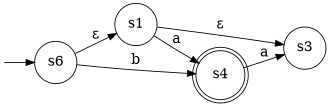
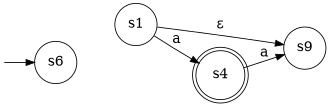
edge "s6" -> "s1": removed, label "ε"
node "s3": label "s3" -> "s9"
edge "s6" -> "s4": removed, label "b"
